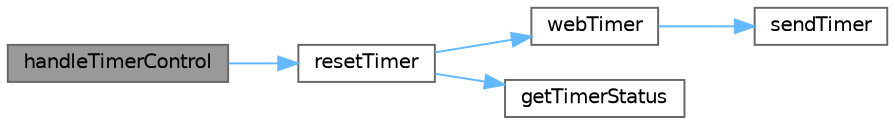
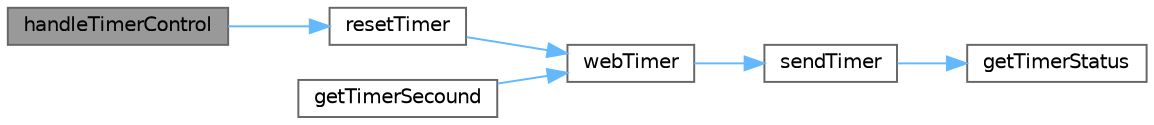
edge "resetTimer" -> "getTimerStatus": now "sendTimer" -> "getTimerStatus"
node "getTimerSecound": added
